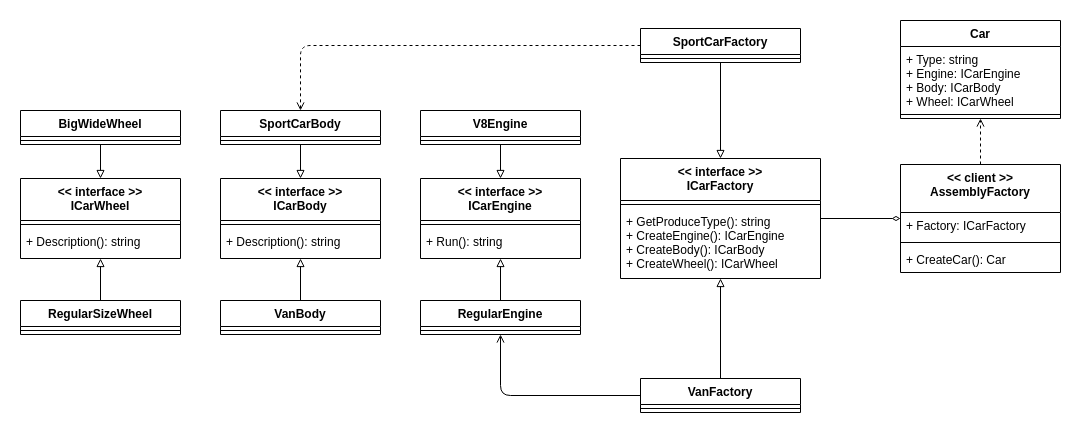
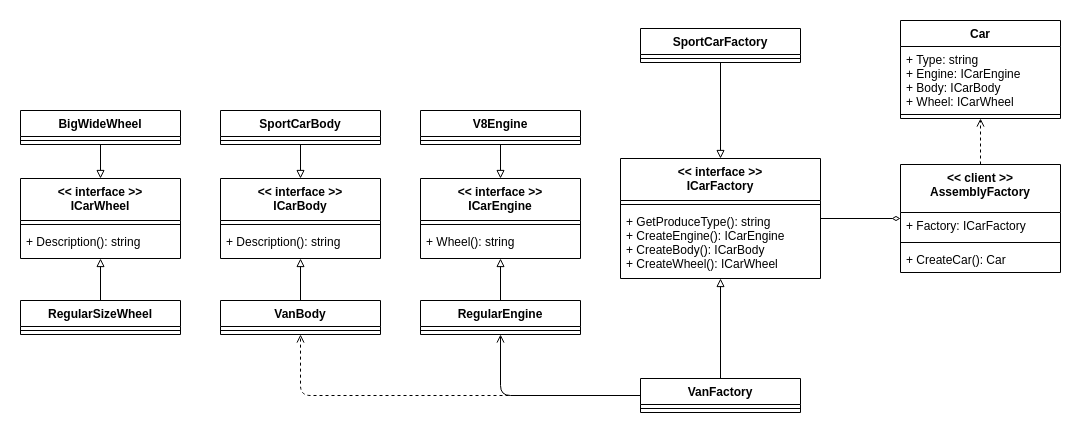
edge "SportCarFactory" -> "SportCarBody": removed
node "+ Run(): string": label "+ Run(): string" -> "+ Wheel(): string"
edge "VanFactory" -> "VanBody": added
